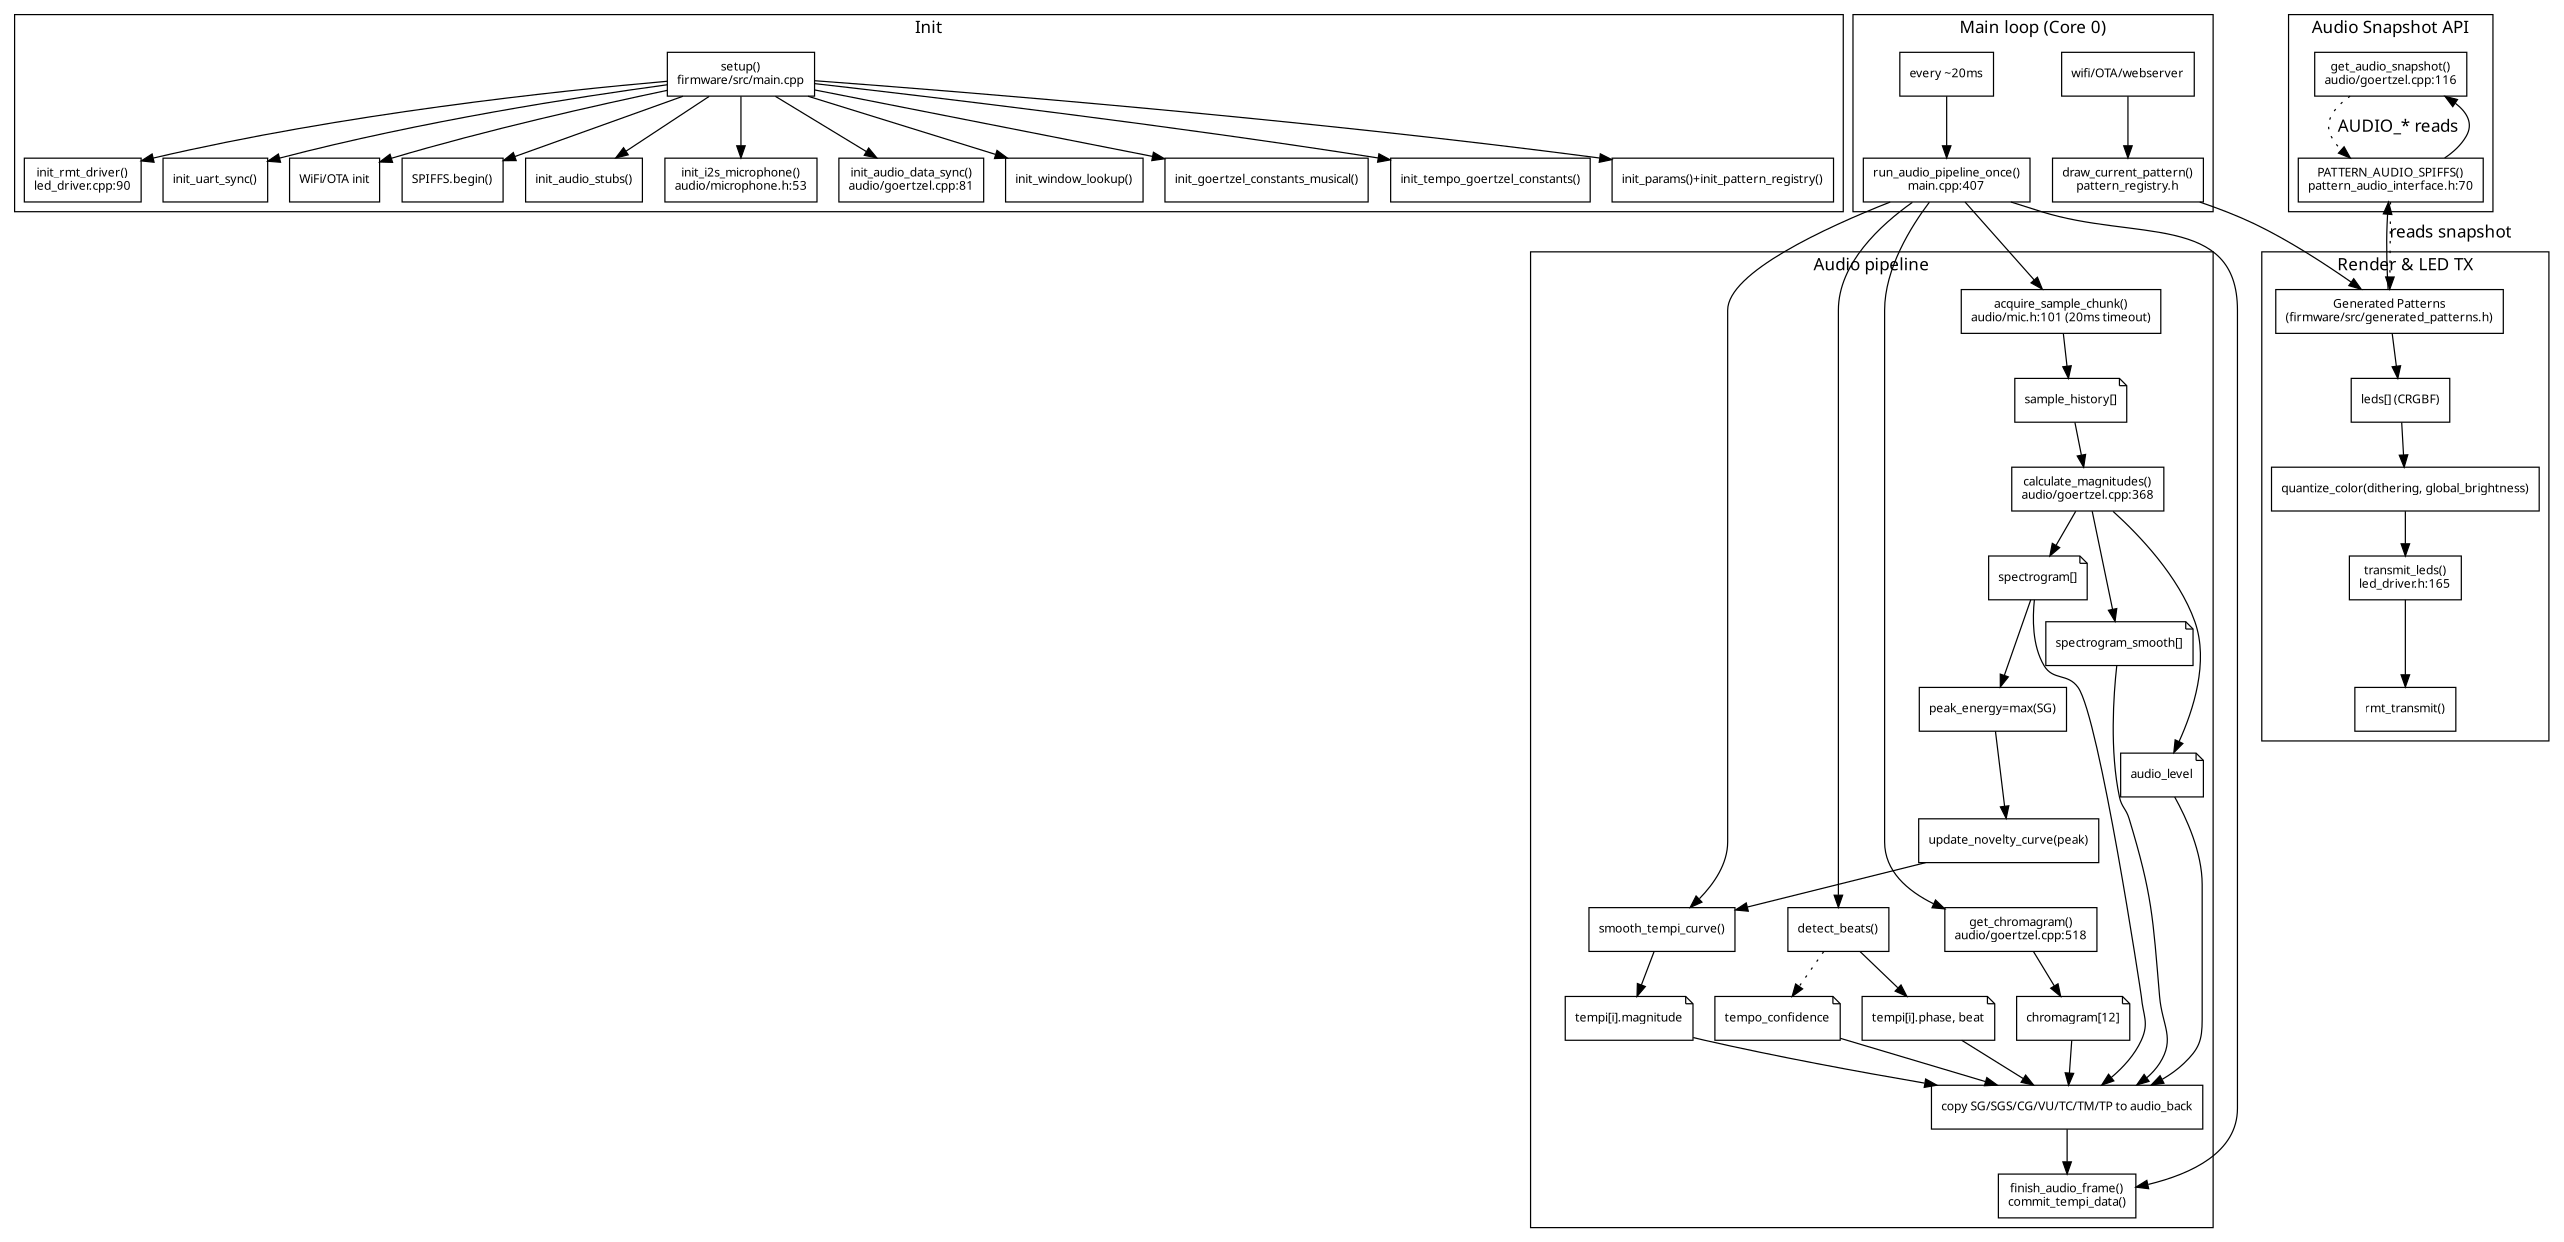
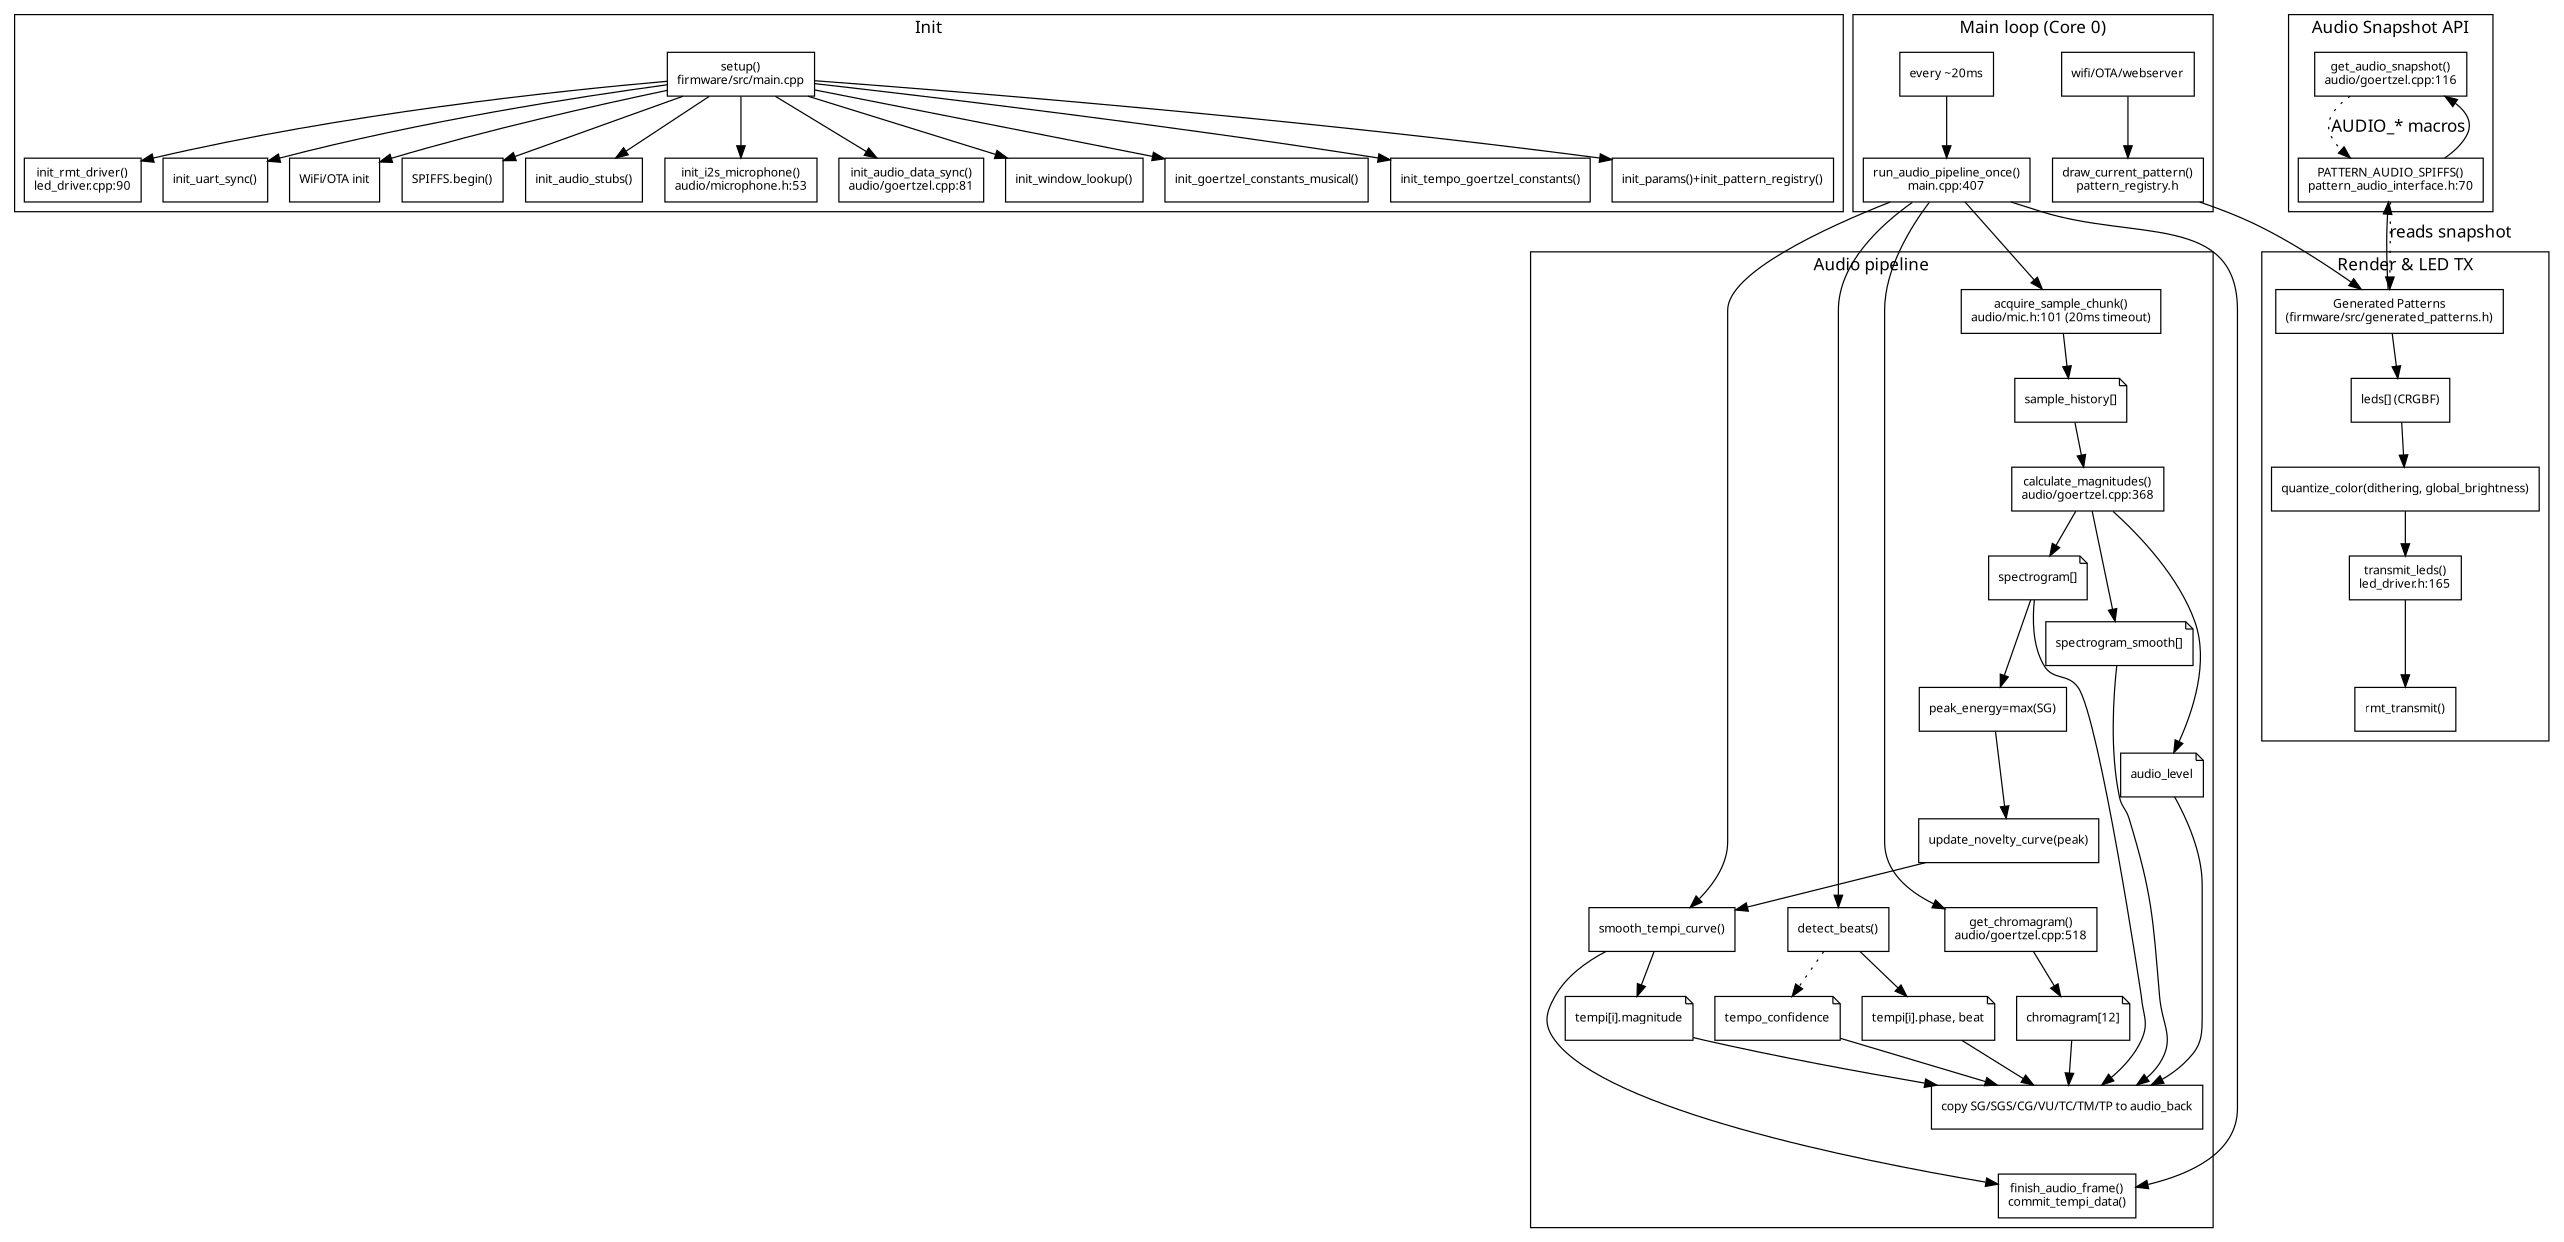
edge "get_audio_snapshot() audio/goertzel.cpp:116" -> "PATTERN_AUDIO_SPIFFS() pattern_audio_interface.h:70": label "AUDIO_* reads" -> "AUDIO_* macros"
edge "copy SG/SGS/CG/VU/TC/TM/TP to audio_back" -> "finish_audio_frame() commit_tempi_data()": now "smooth_tempi_curve()" -> "finish_audio_frame() commit_tempi_data()"
